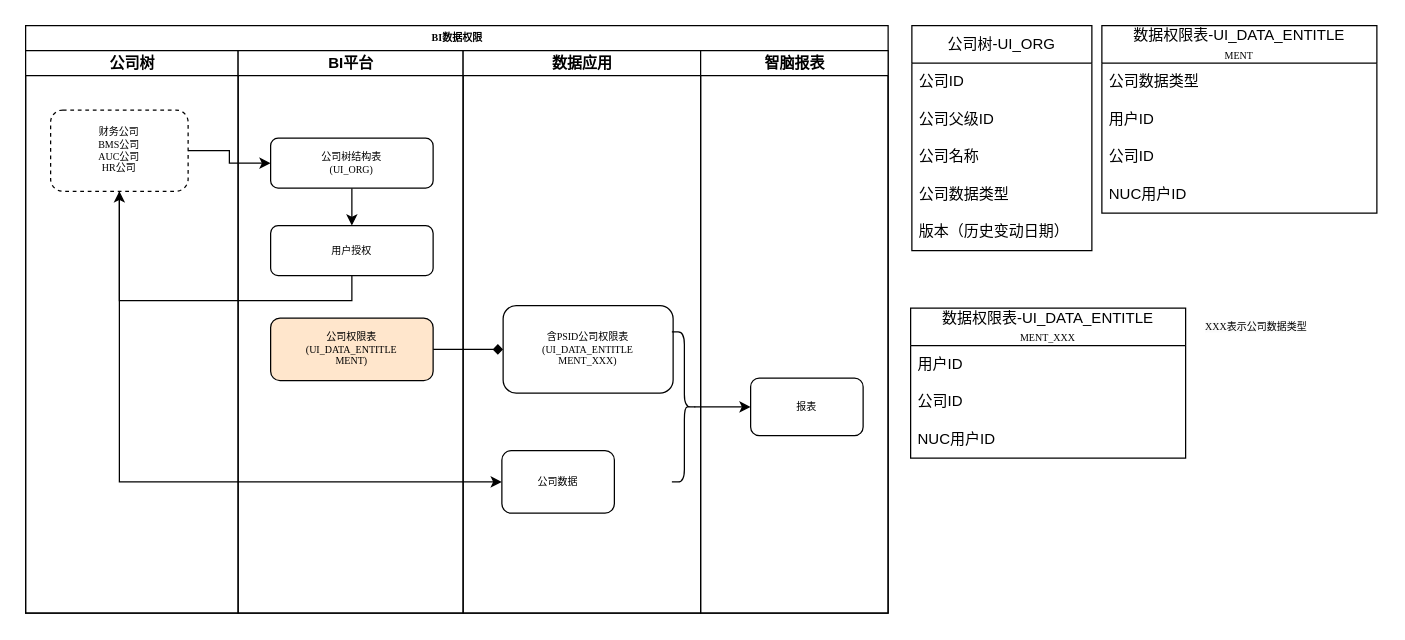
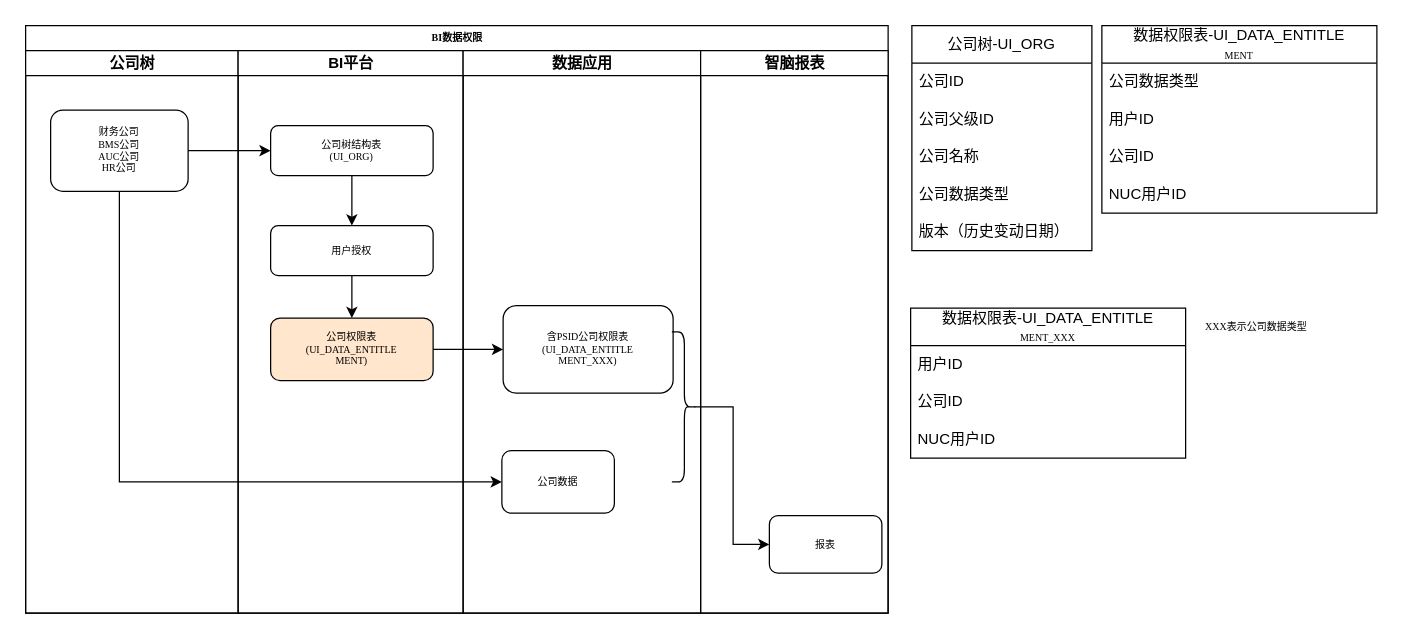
node "财务公司 BMS公司 AUC公司 HR公司": style dashed -> solid
node "公司树结构表 (UI_ORG)": moved (352, 163) -> (352, 151)
edge "用户授权" -> "财务公司 BMS公司 AUC公司 HR公司": now "用户授权" -> "公司权限表 (UI_DATA_ENTITLE MENT)"
edge "公司权限表 (UI_DATA_ENTITLE MENT)" -> "含PSID公司权限表 (UI_DATA_ENTITLE MENT_XXX)": arrowhead diamond -> classic
node "报表": moved (807, 407) -> (826, 544)
